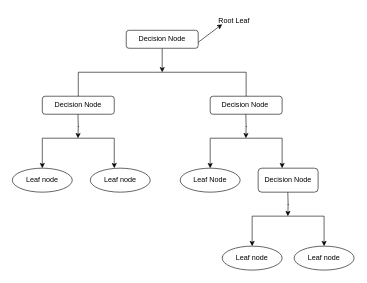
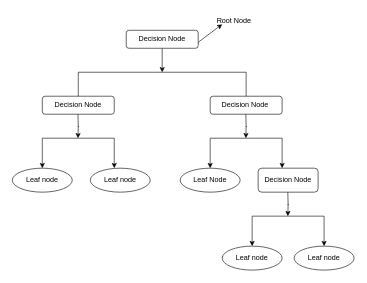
node "Root Leaf": label "Root Leaf" -> "Root Node"
